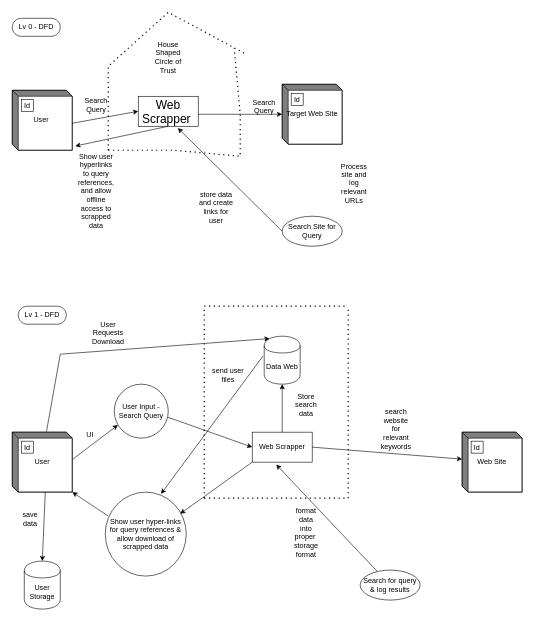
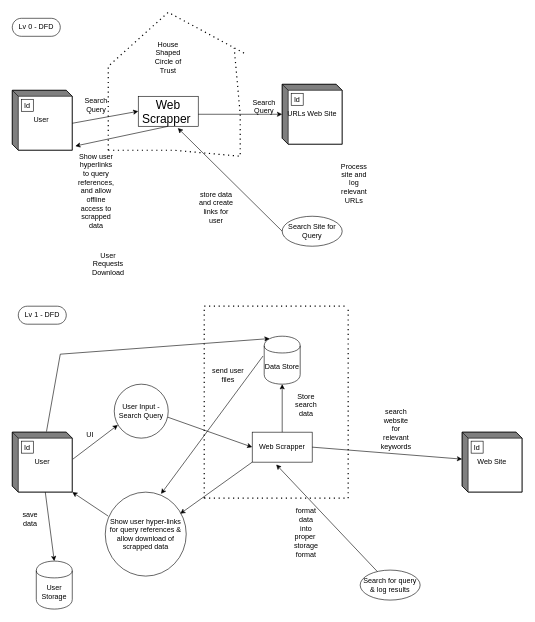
node "Target Web Site": label "Target Web Site" -> "URLs Web Site"
node "User Requests Download": moved (108, 333) -> (108, 264)
node "Data Web": label "Data Web" -> "Data Store"
node "User Storage": moved (42, 585) -> (54, 585)
